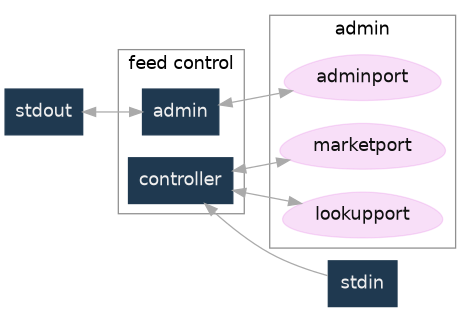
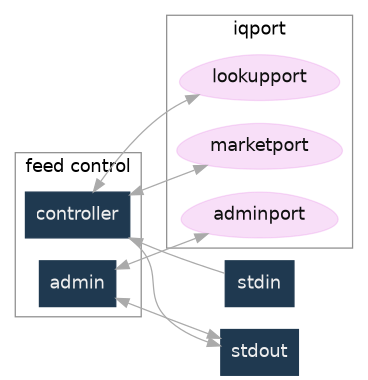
cluster "admin": label "admin" -> "iqport"
edge "controller" -> "stdout": added
